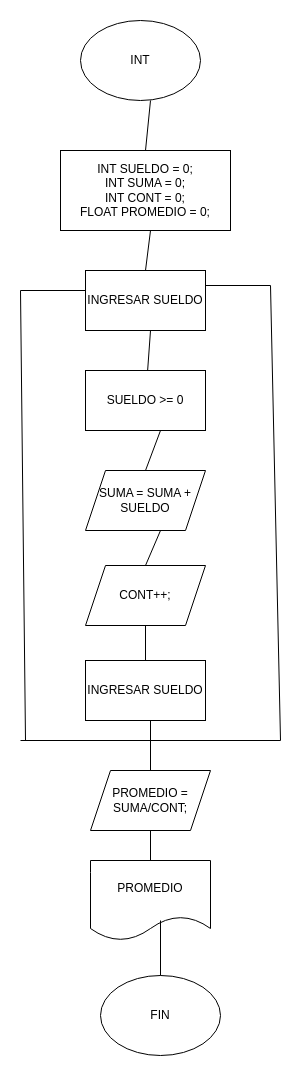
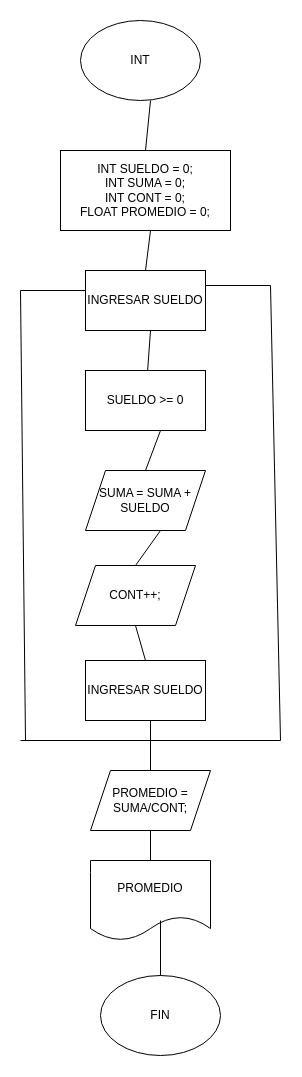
node "CONT++;": moved (146, 596) -> (136, 596)
